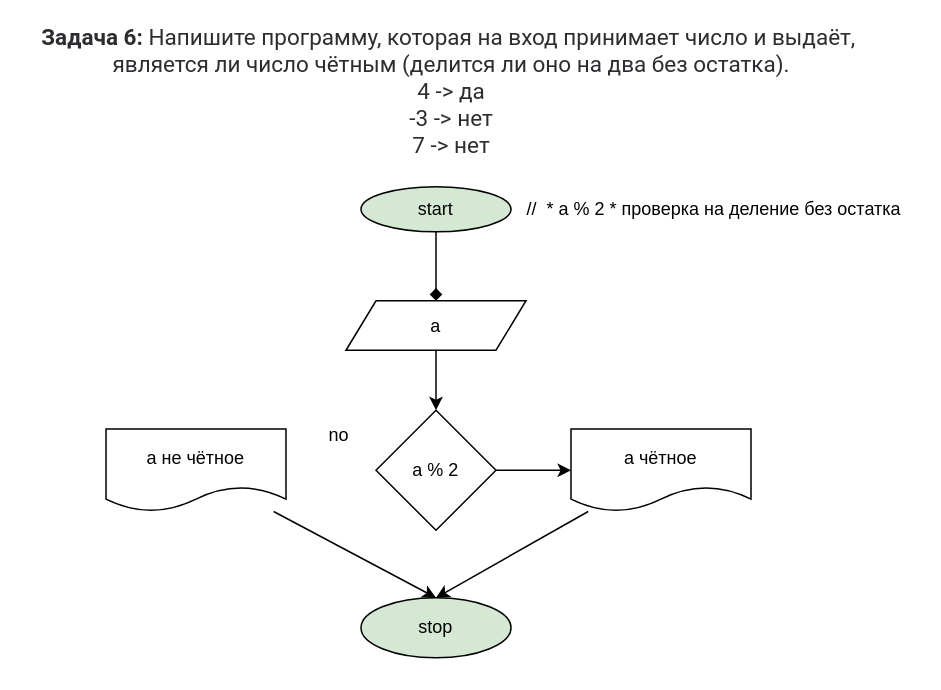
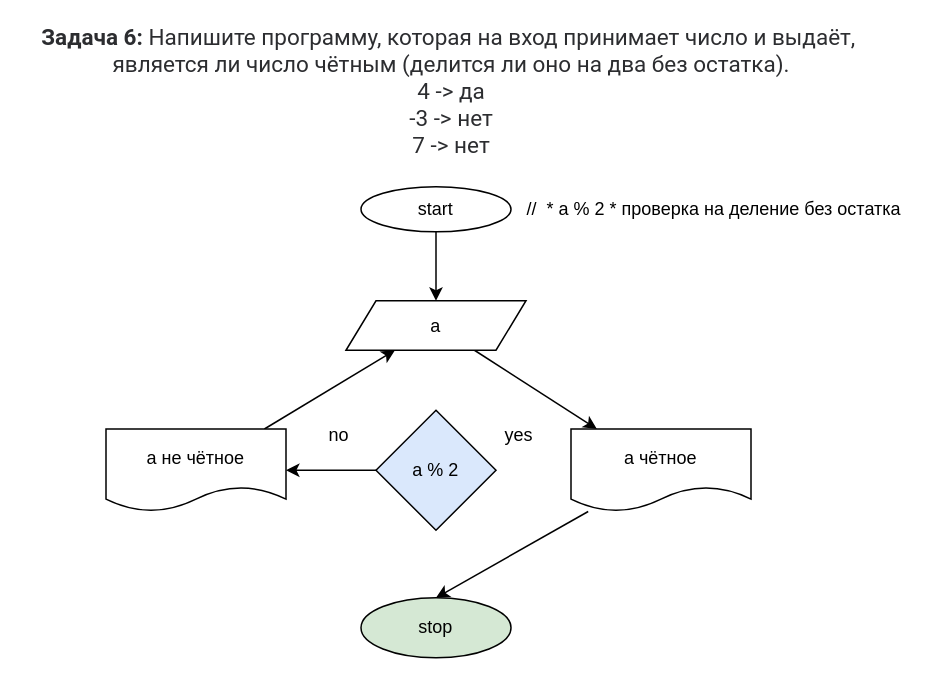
node "start": fillcolor #d5e8d4 -> #ffffff
edge "start" -> "a": arrowhead diamond -> classic
edge "a" -> "a % 2": now "a" -> "a чётное"
node "yes": added
edge "a % 2" -> "a не чётное": added
node "a % 2": fillcolor #ffffff -> #dae8fc
edge "a % 2" -> "a чётное": removed
edge "a не чётное" -> "stop": now "a не чётное" -> "a"
